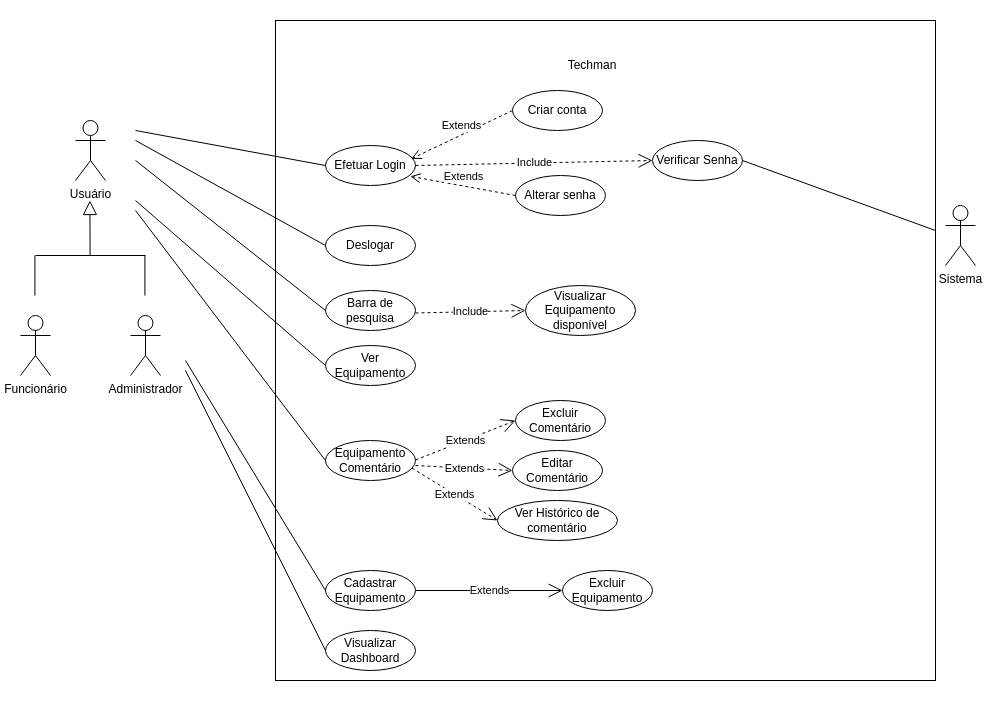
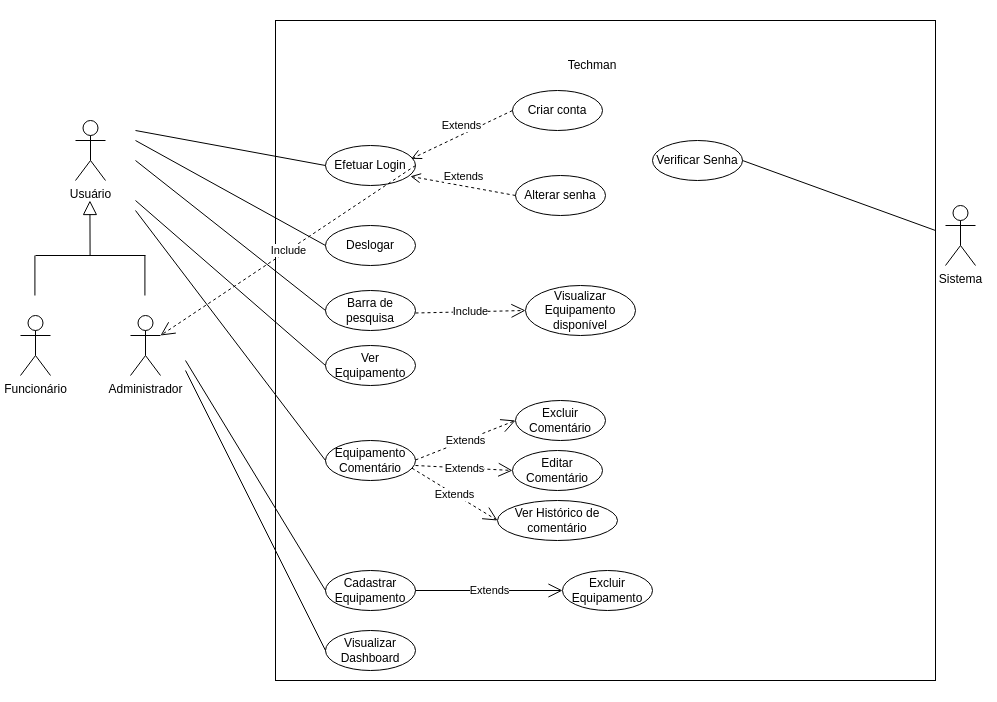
edge "Efetuar Login" -> "Verificar Senha": now "Efetuar Login" -> "Administrador"
